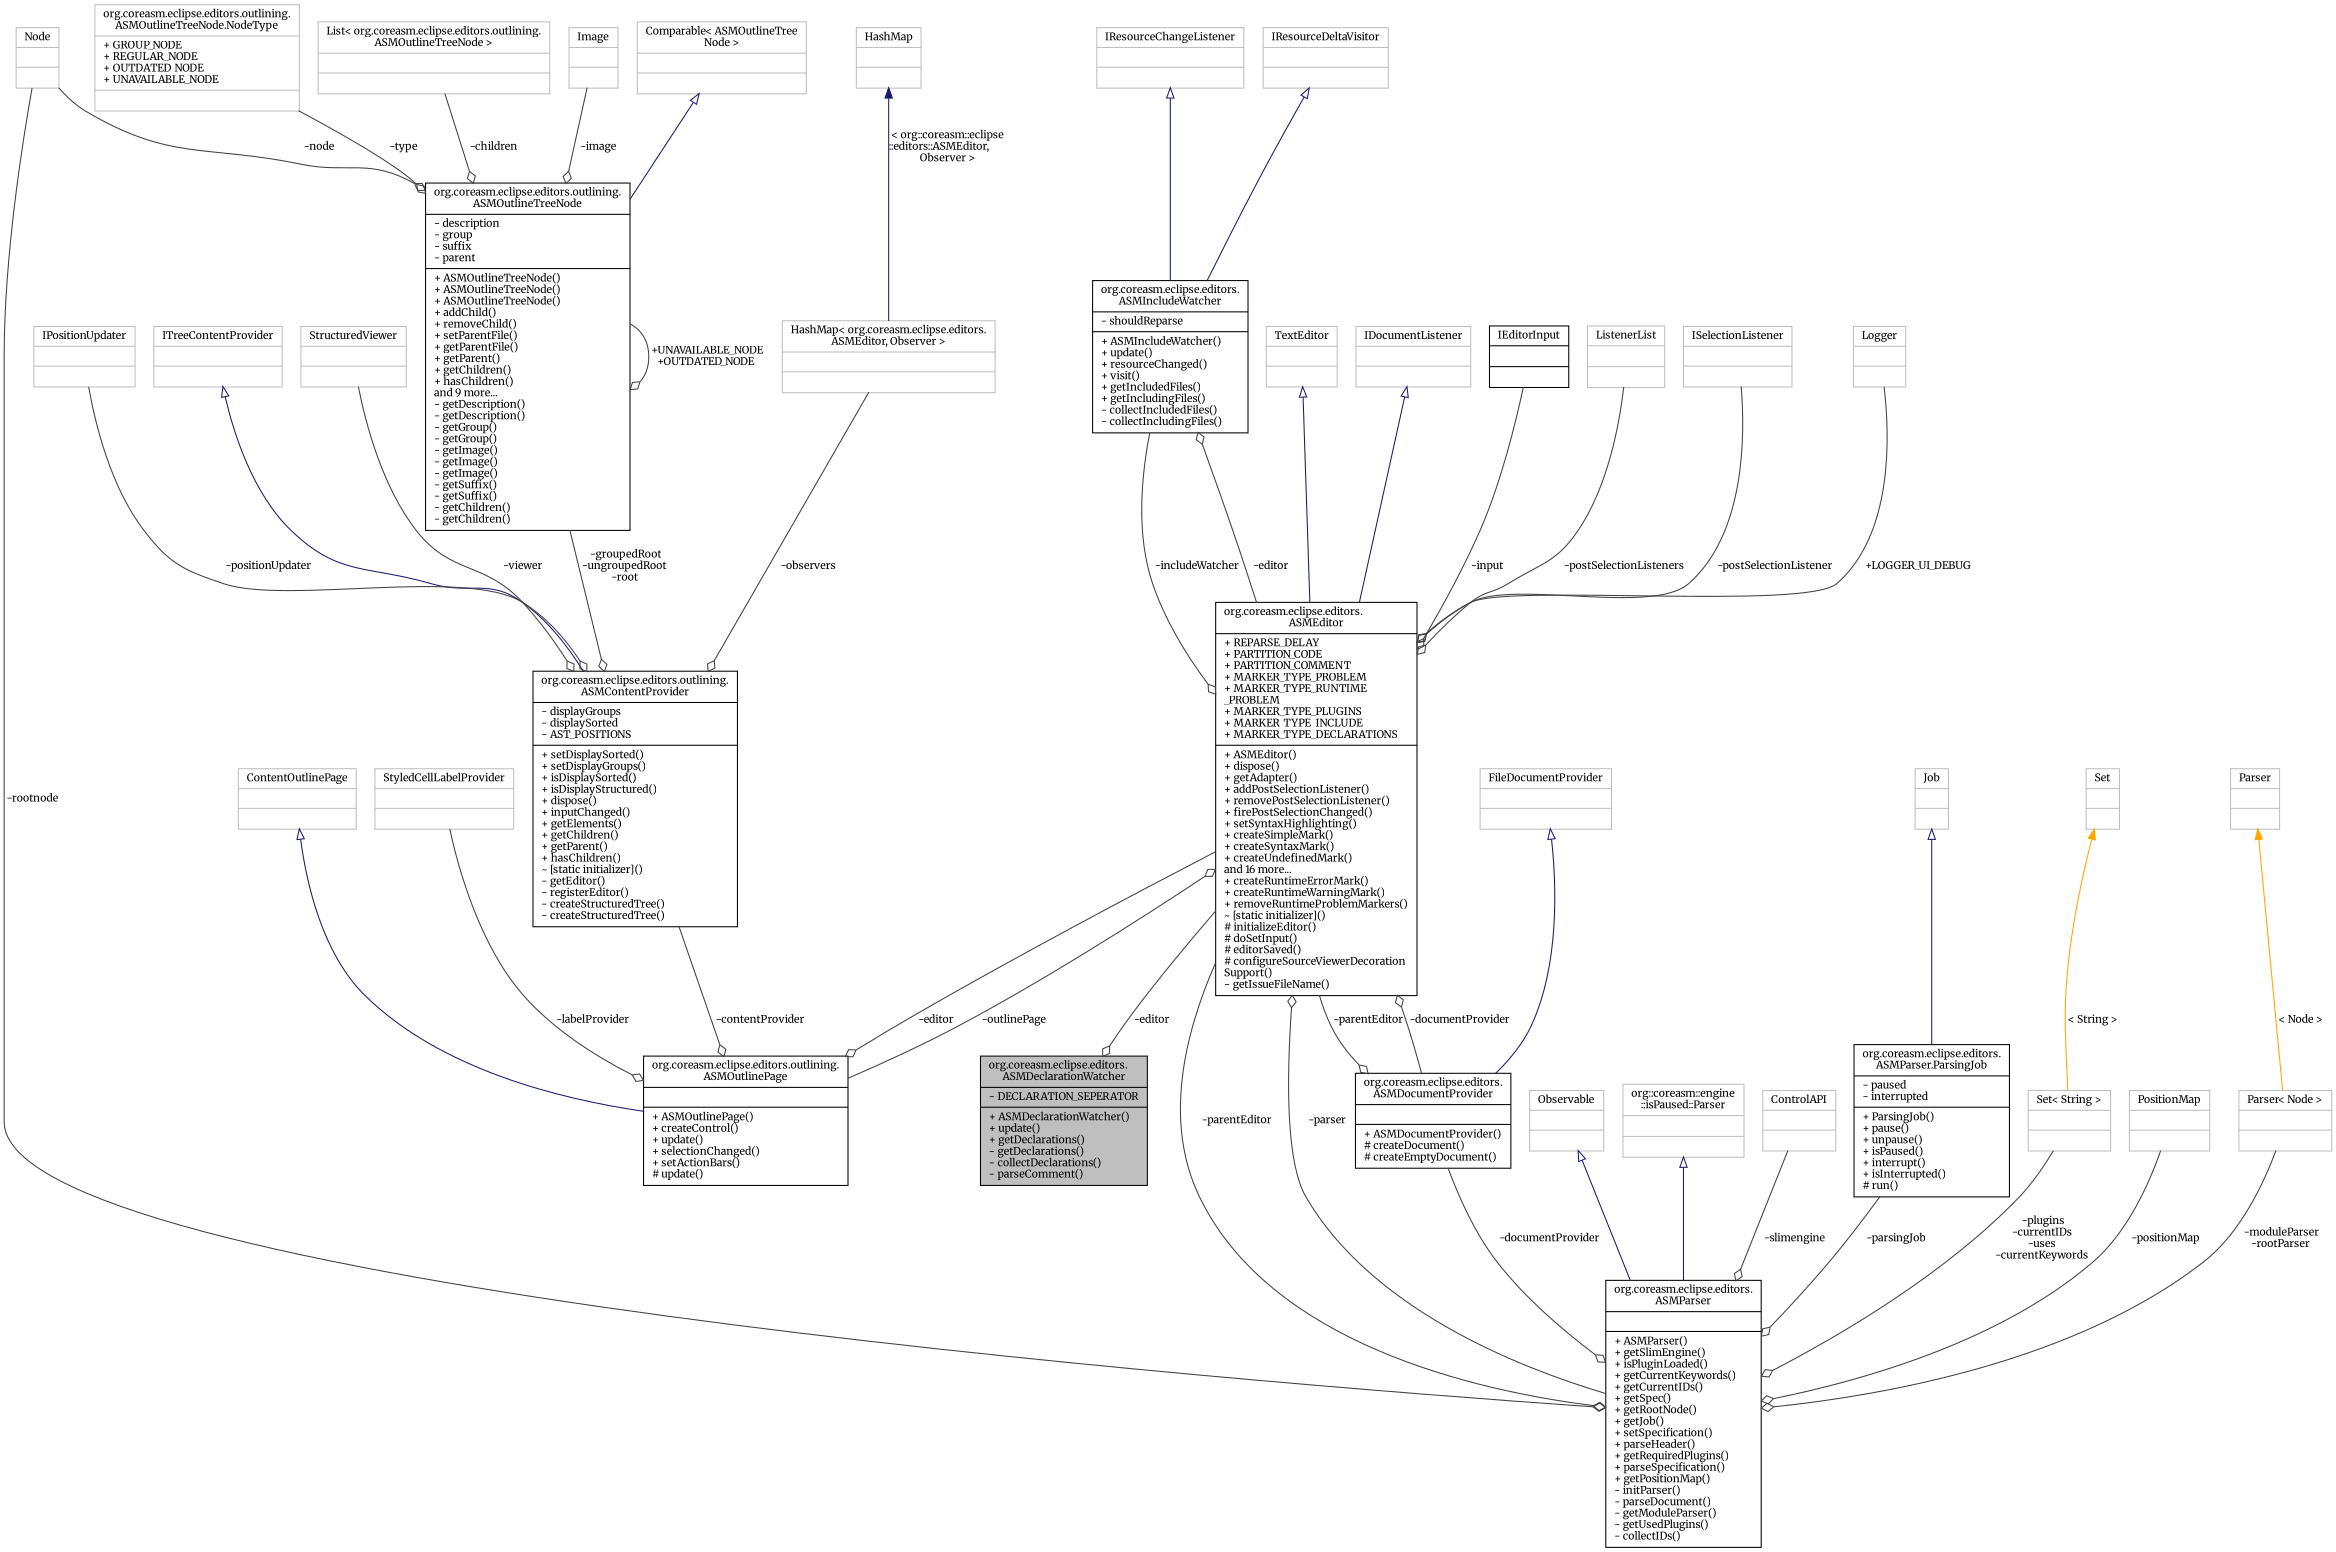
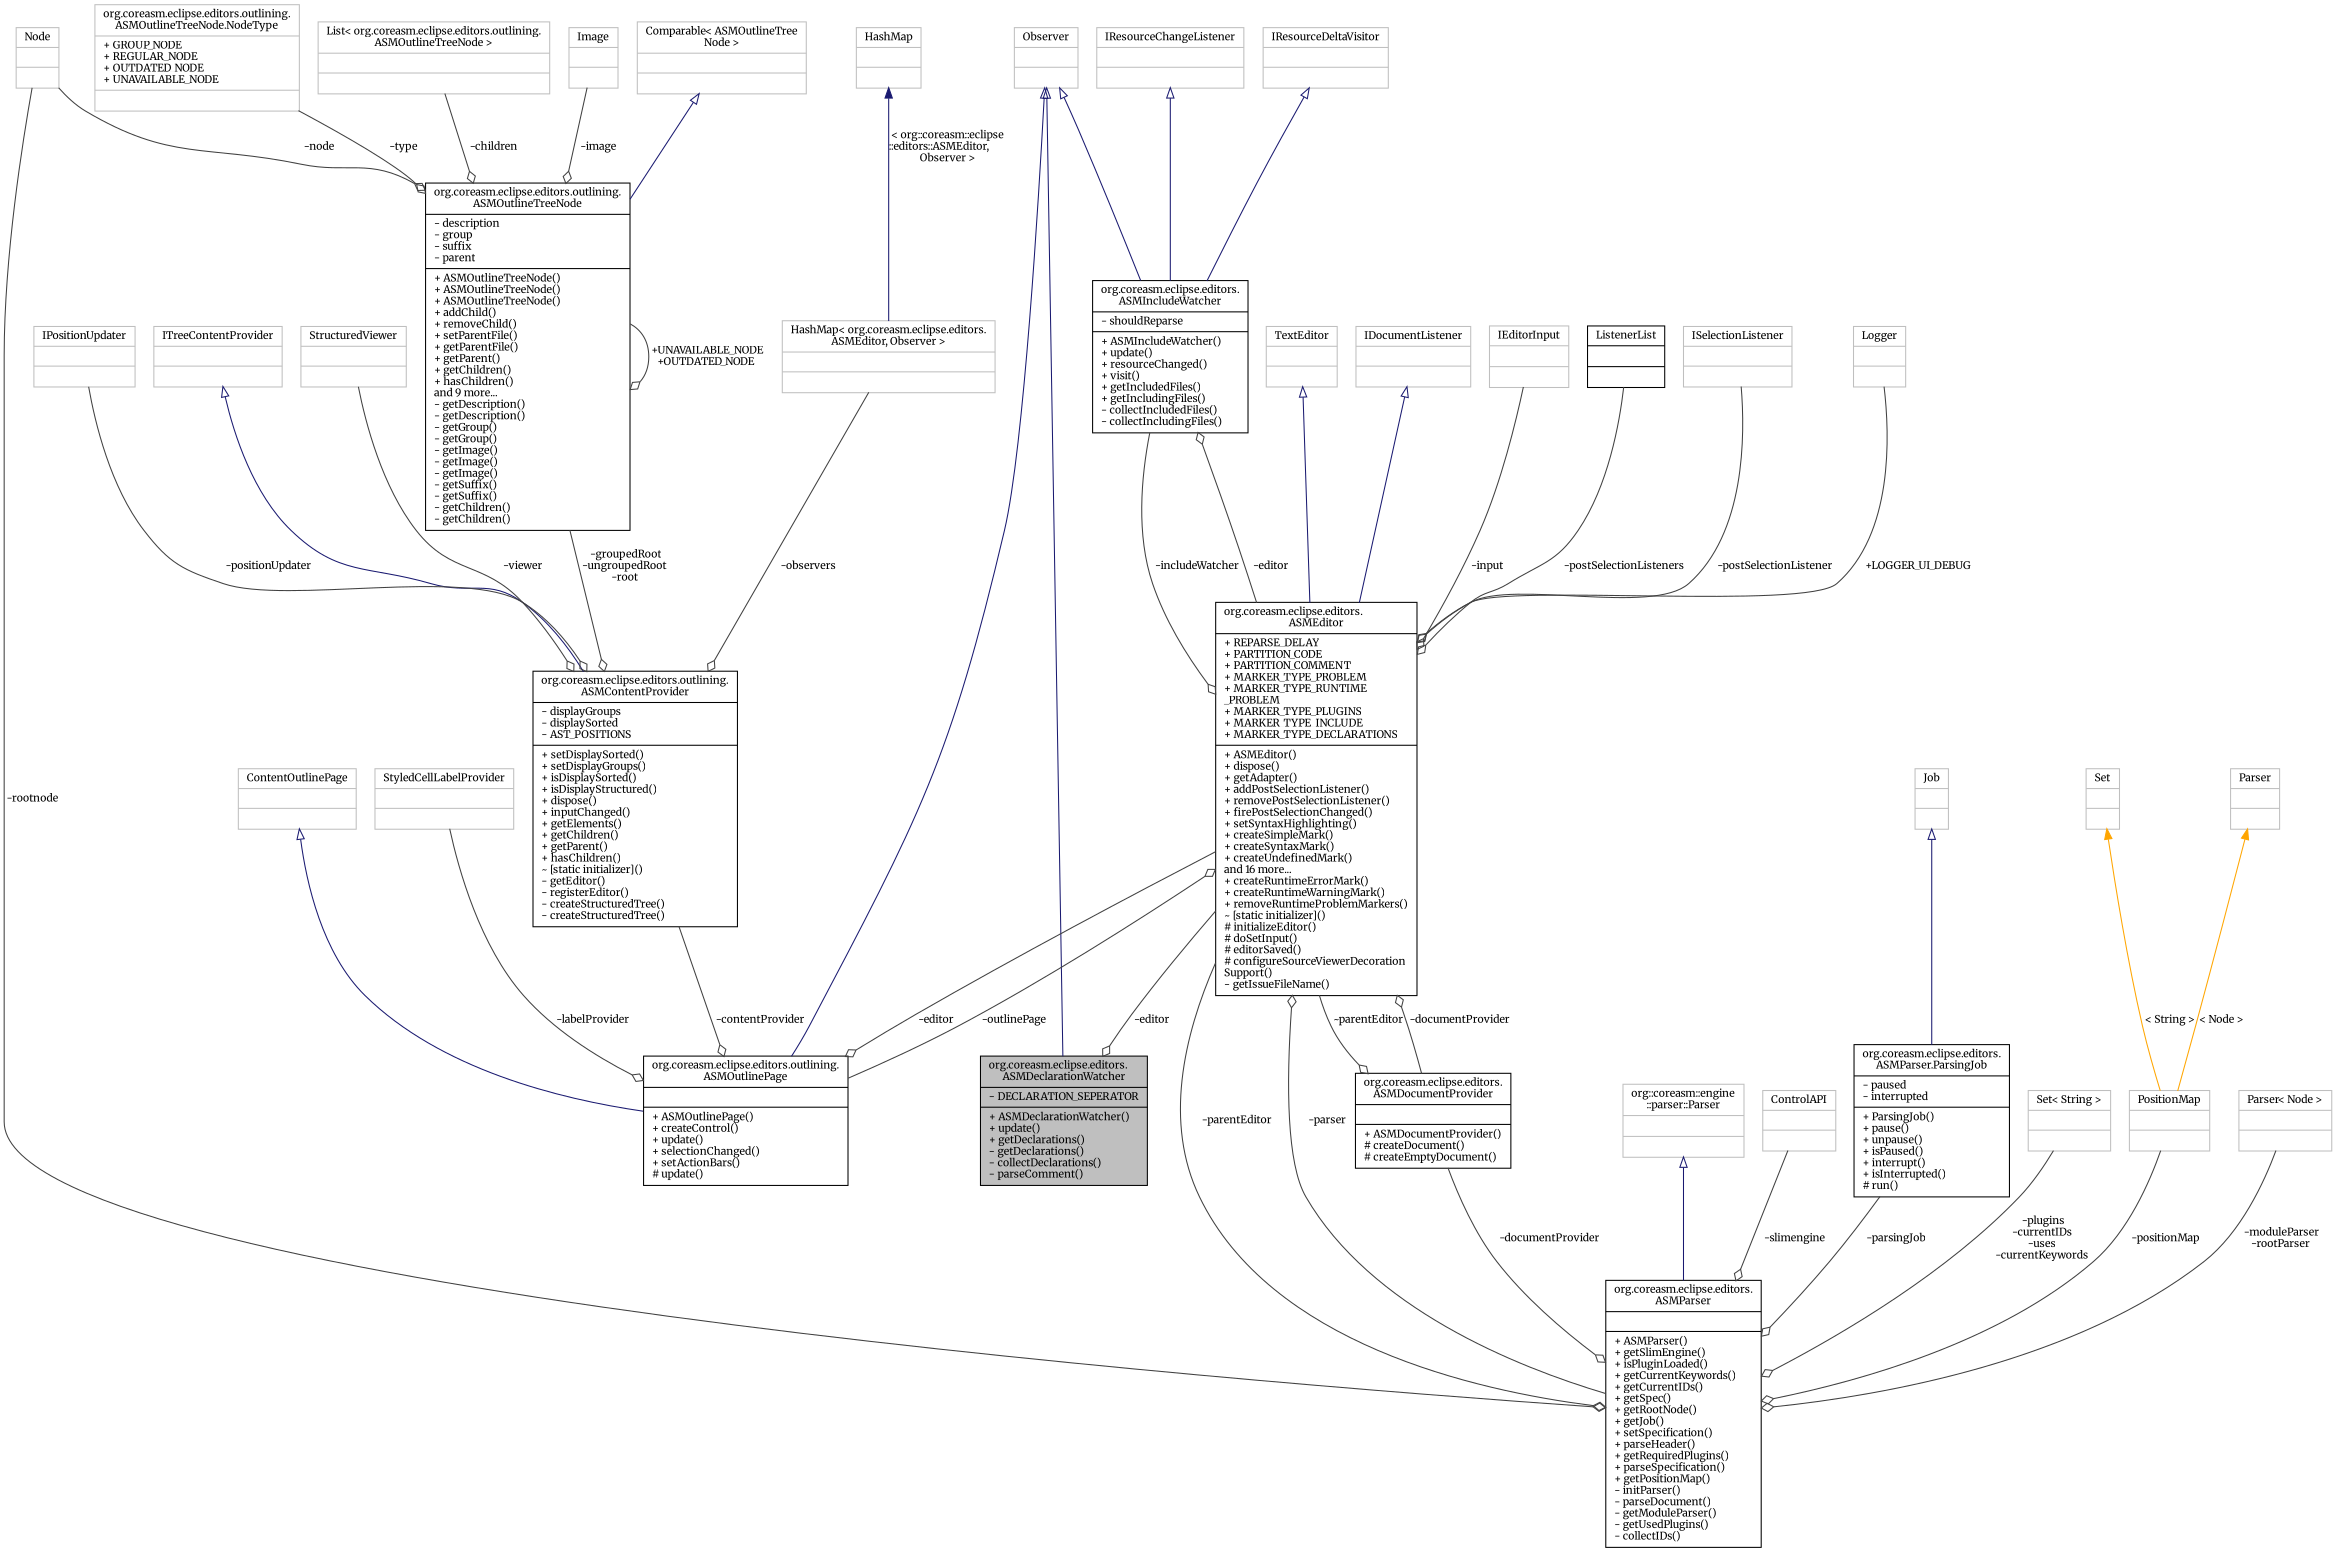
node "Observer": added
node "IEditorInput": color black -> grey75
node "ListenerList": color grey75 -> black
node "FileDocumentProvider": removed
edge "Set< String >" -> "Set": now "PositionMap" -> "Set"
edge "Parser< Node >" -> "Parser": now "PositionMap" -> "Parser"
node "org::coreasm::engine": text "::isPaused::Parser" -> "::parser::Parser"
node "Observable": removed
